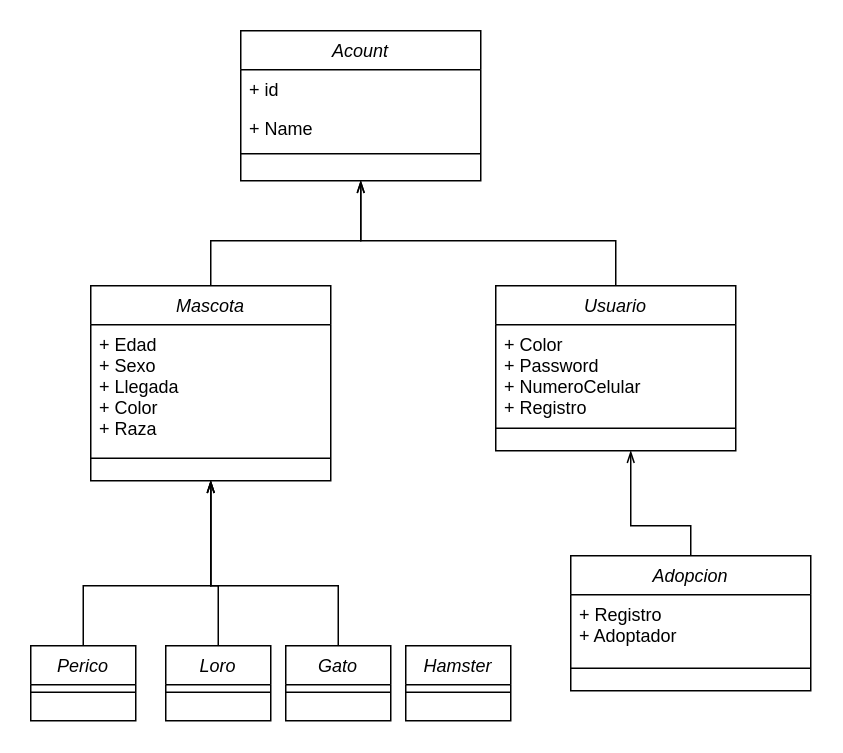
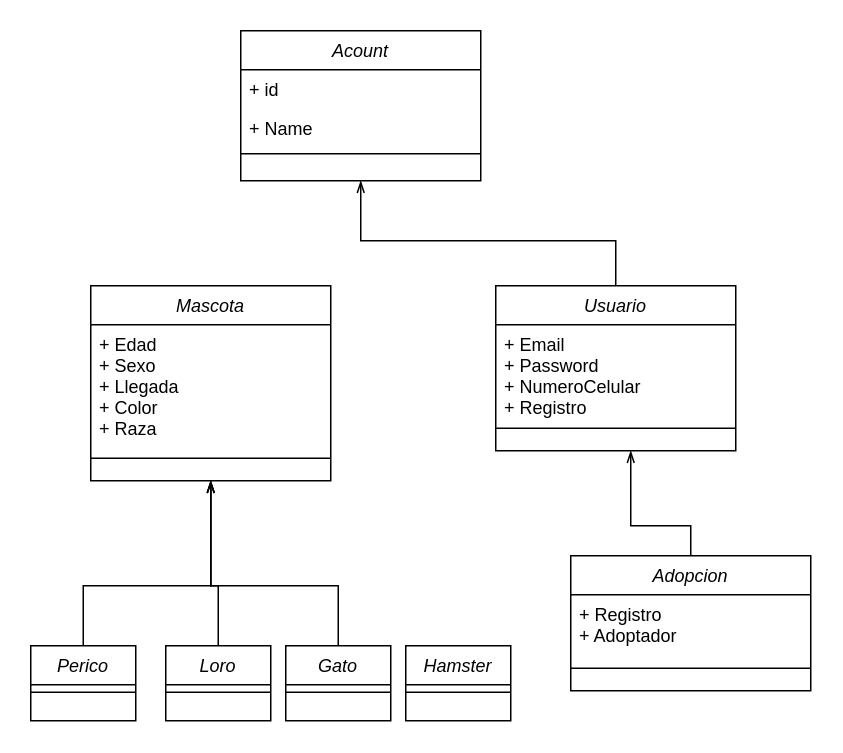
edge "Mascota" -> "Acount": removed
node "+ Color + Password + NumeroCelular + Registro": label "+ Color + Password + NumeroCelular + Registro" -> "+ Email + Password + NumeroCelular + Registro"
